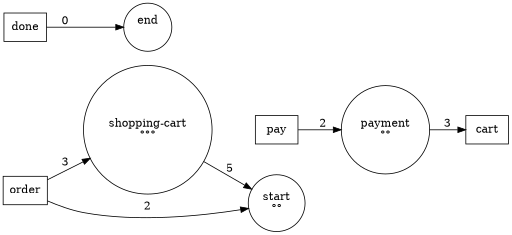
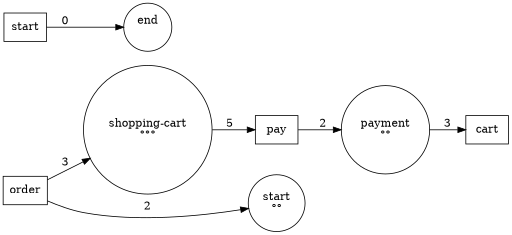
node "done": label "done" -> "start"
edge "shopping-cart °°°" -> "start °°": now "shopping-cart °°°" -> "pay"
